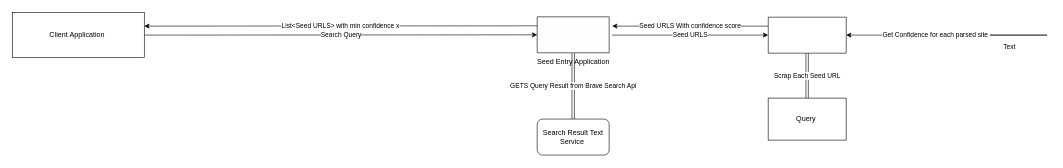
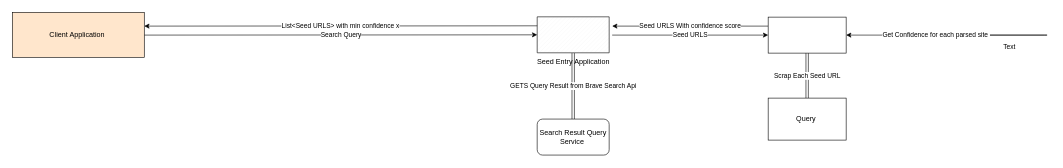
node "Client Application": fillcolor #ffffff -> #ffe6cc
node "Search Result Text Service": label "Search Result Text Service" -> "Search Result Query Service"
